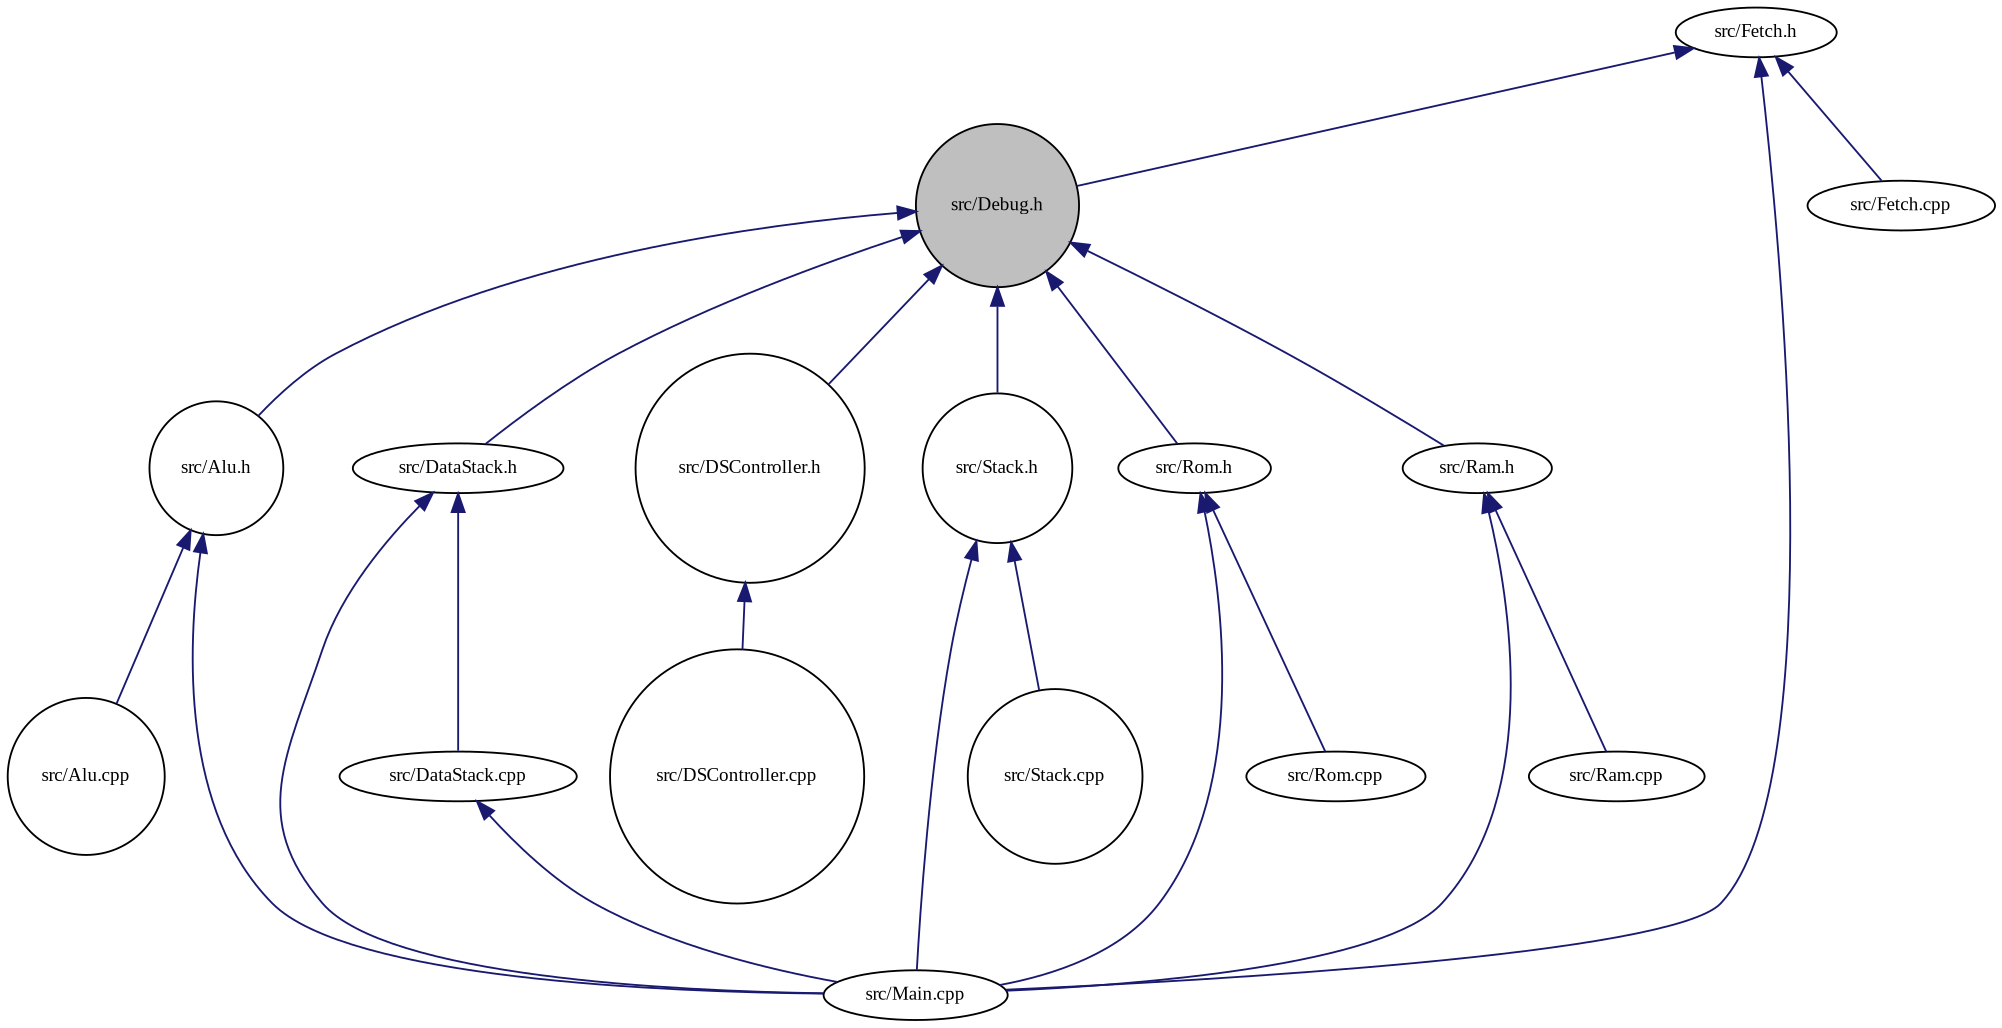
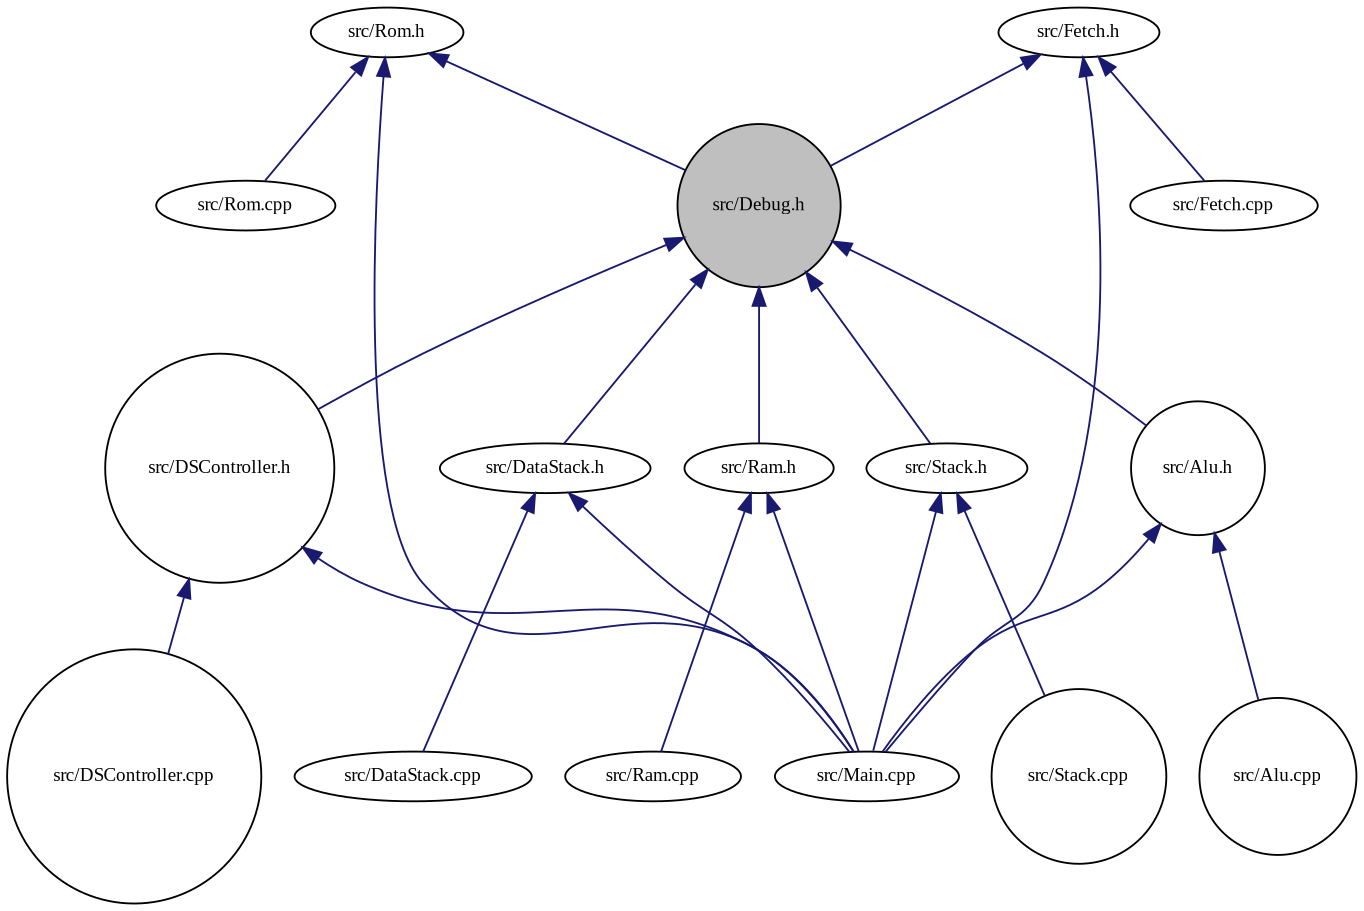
edge "src/Rom.h" -> "src/Debug.h": reversed
node "src/Stack.h": shape circle -> ellipse
edge "src/Main.cpp" -> "src/DataStack.cpp": now "src/Main.cpp" -> "src/DSController.h"
